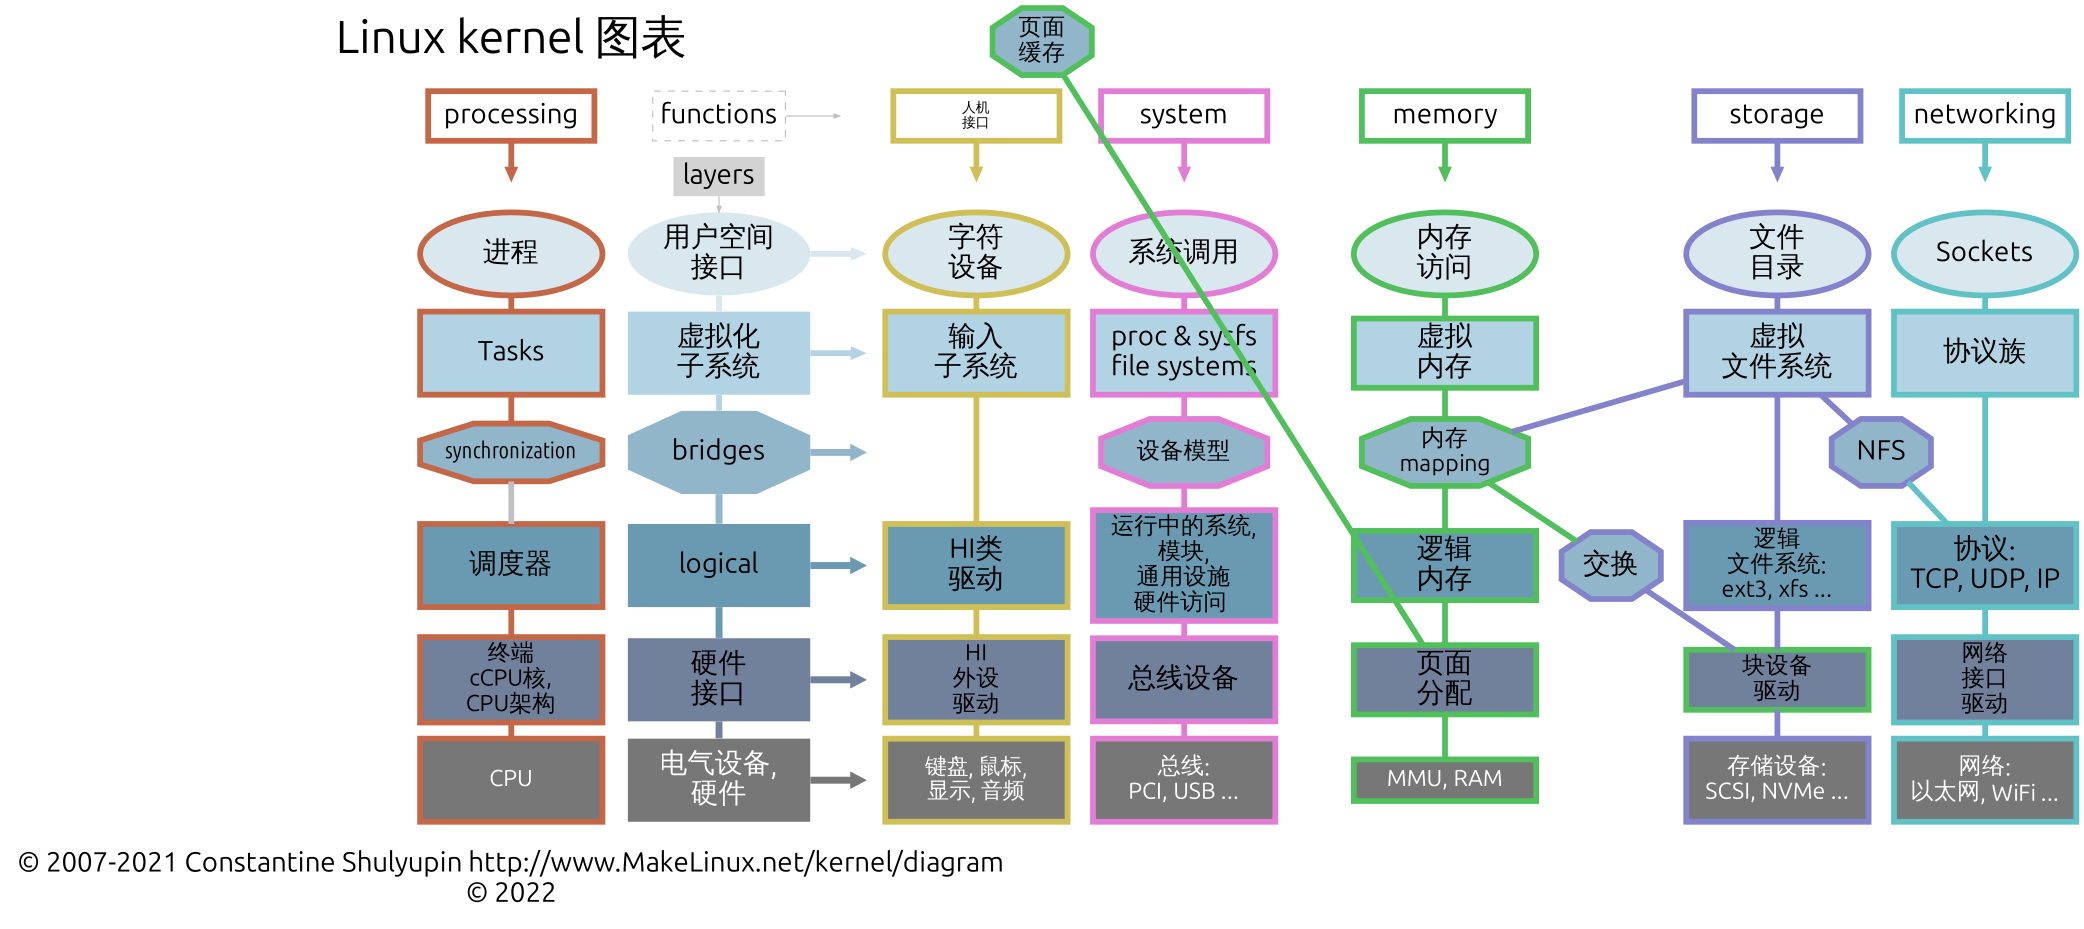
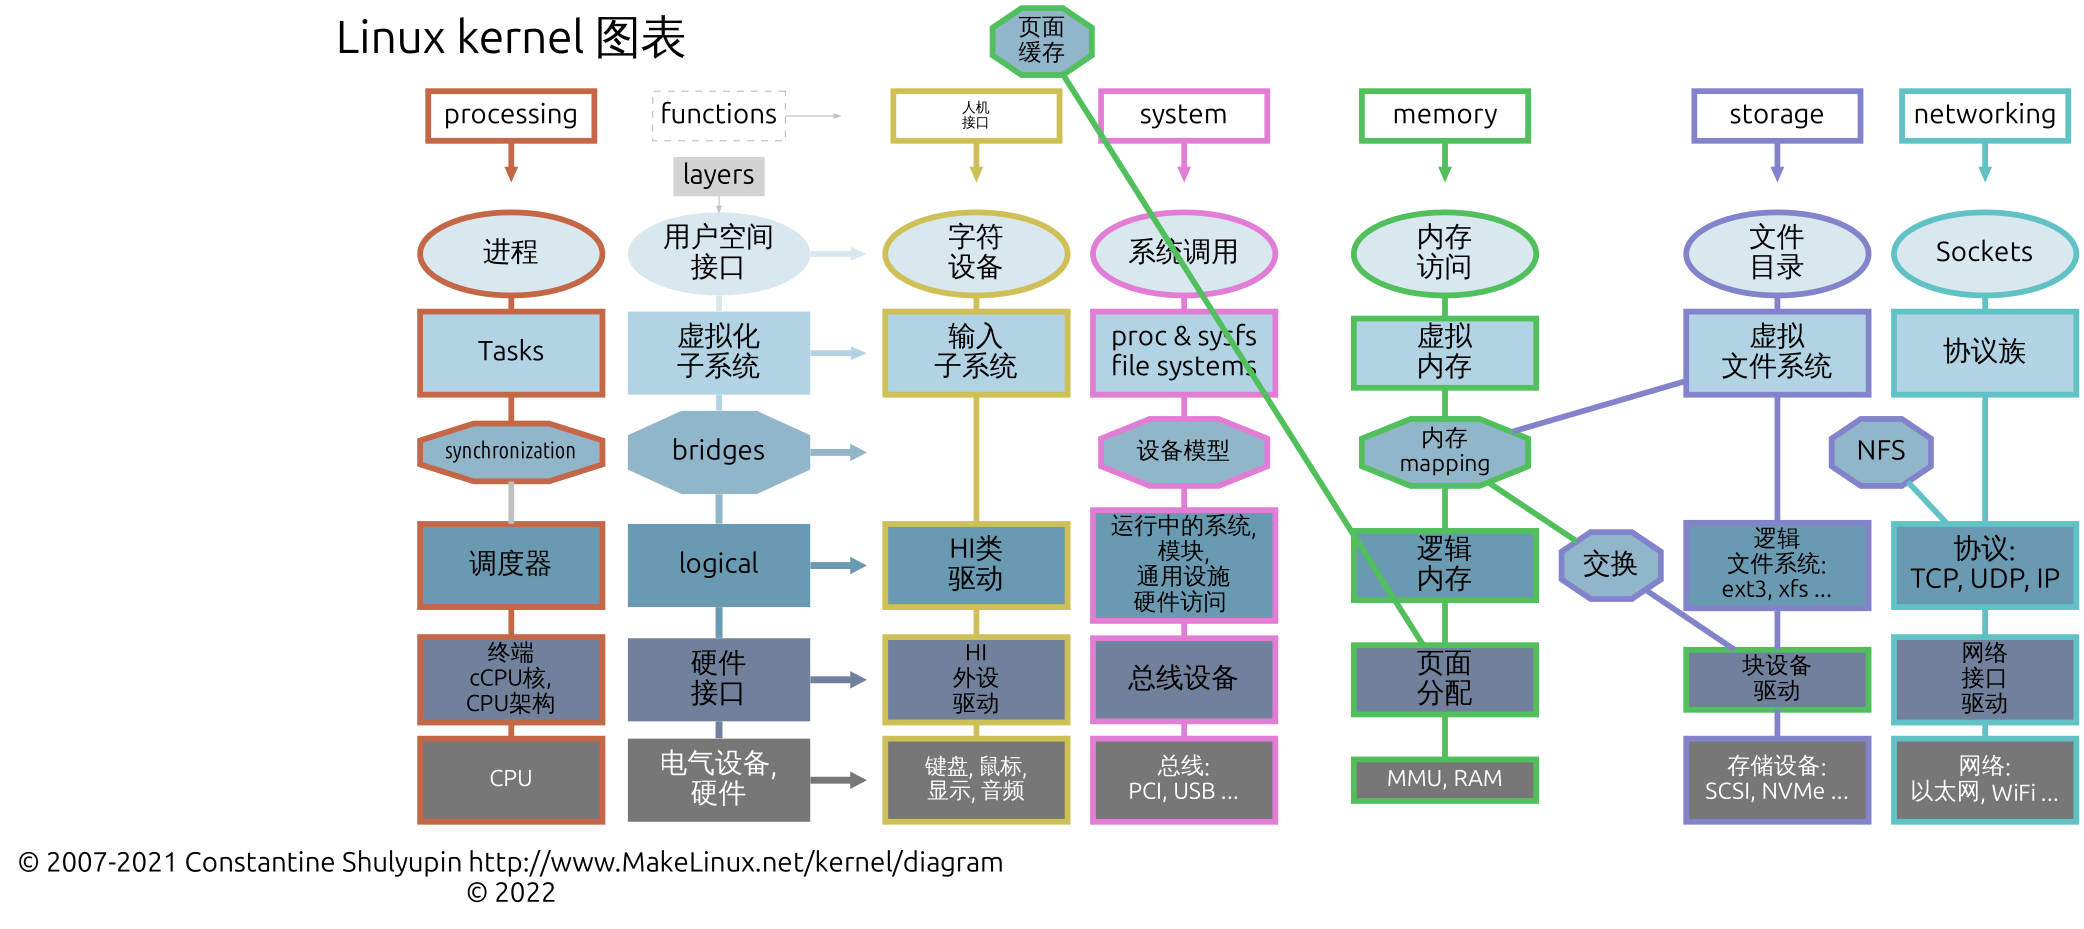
edge "虚拟 文件系统" -- "NFS": removed
